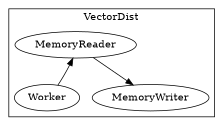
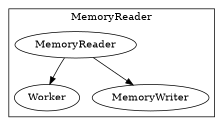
cluster "VectorDist": label "VectorDist" -> "MemoryReader"
edge "Worker" -> "MemoryReader": reversed
